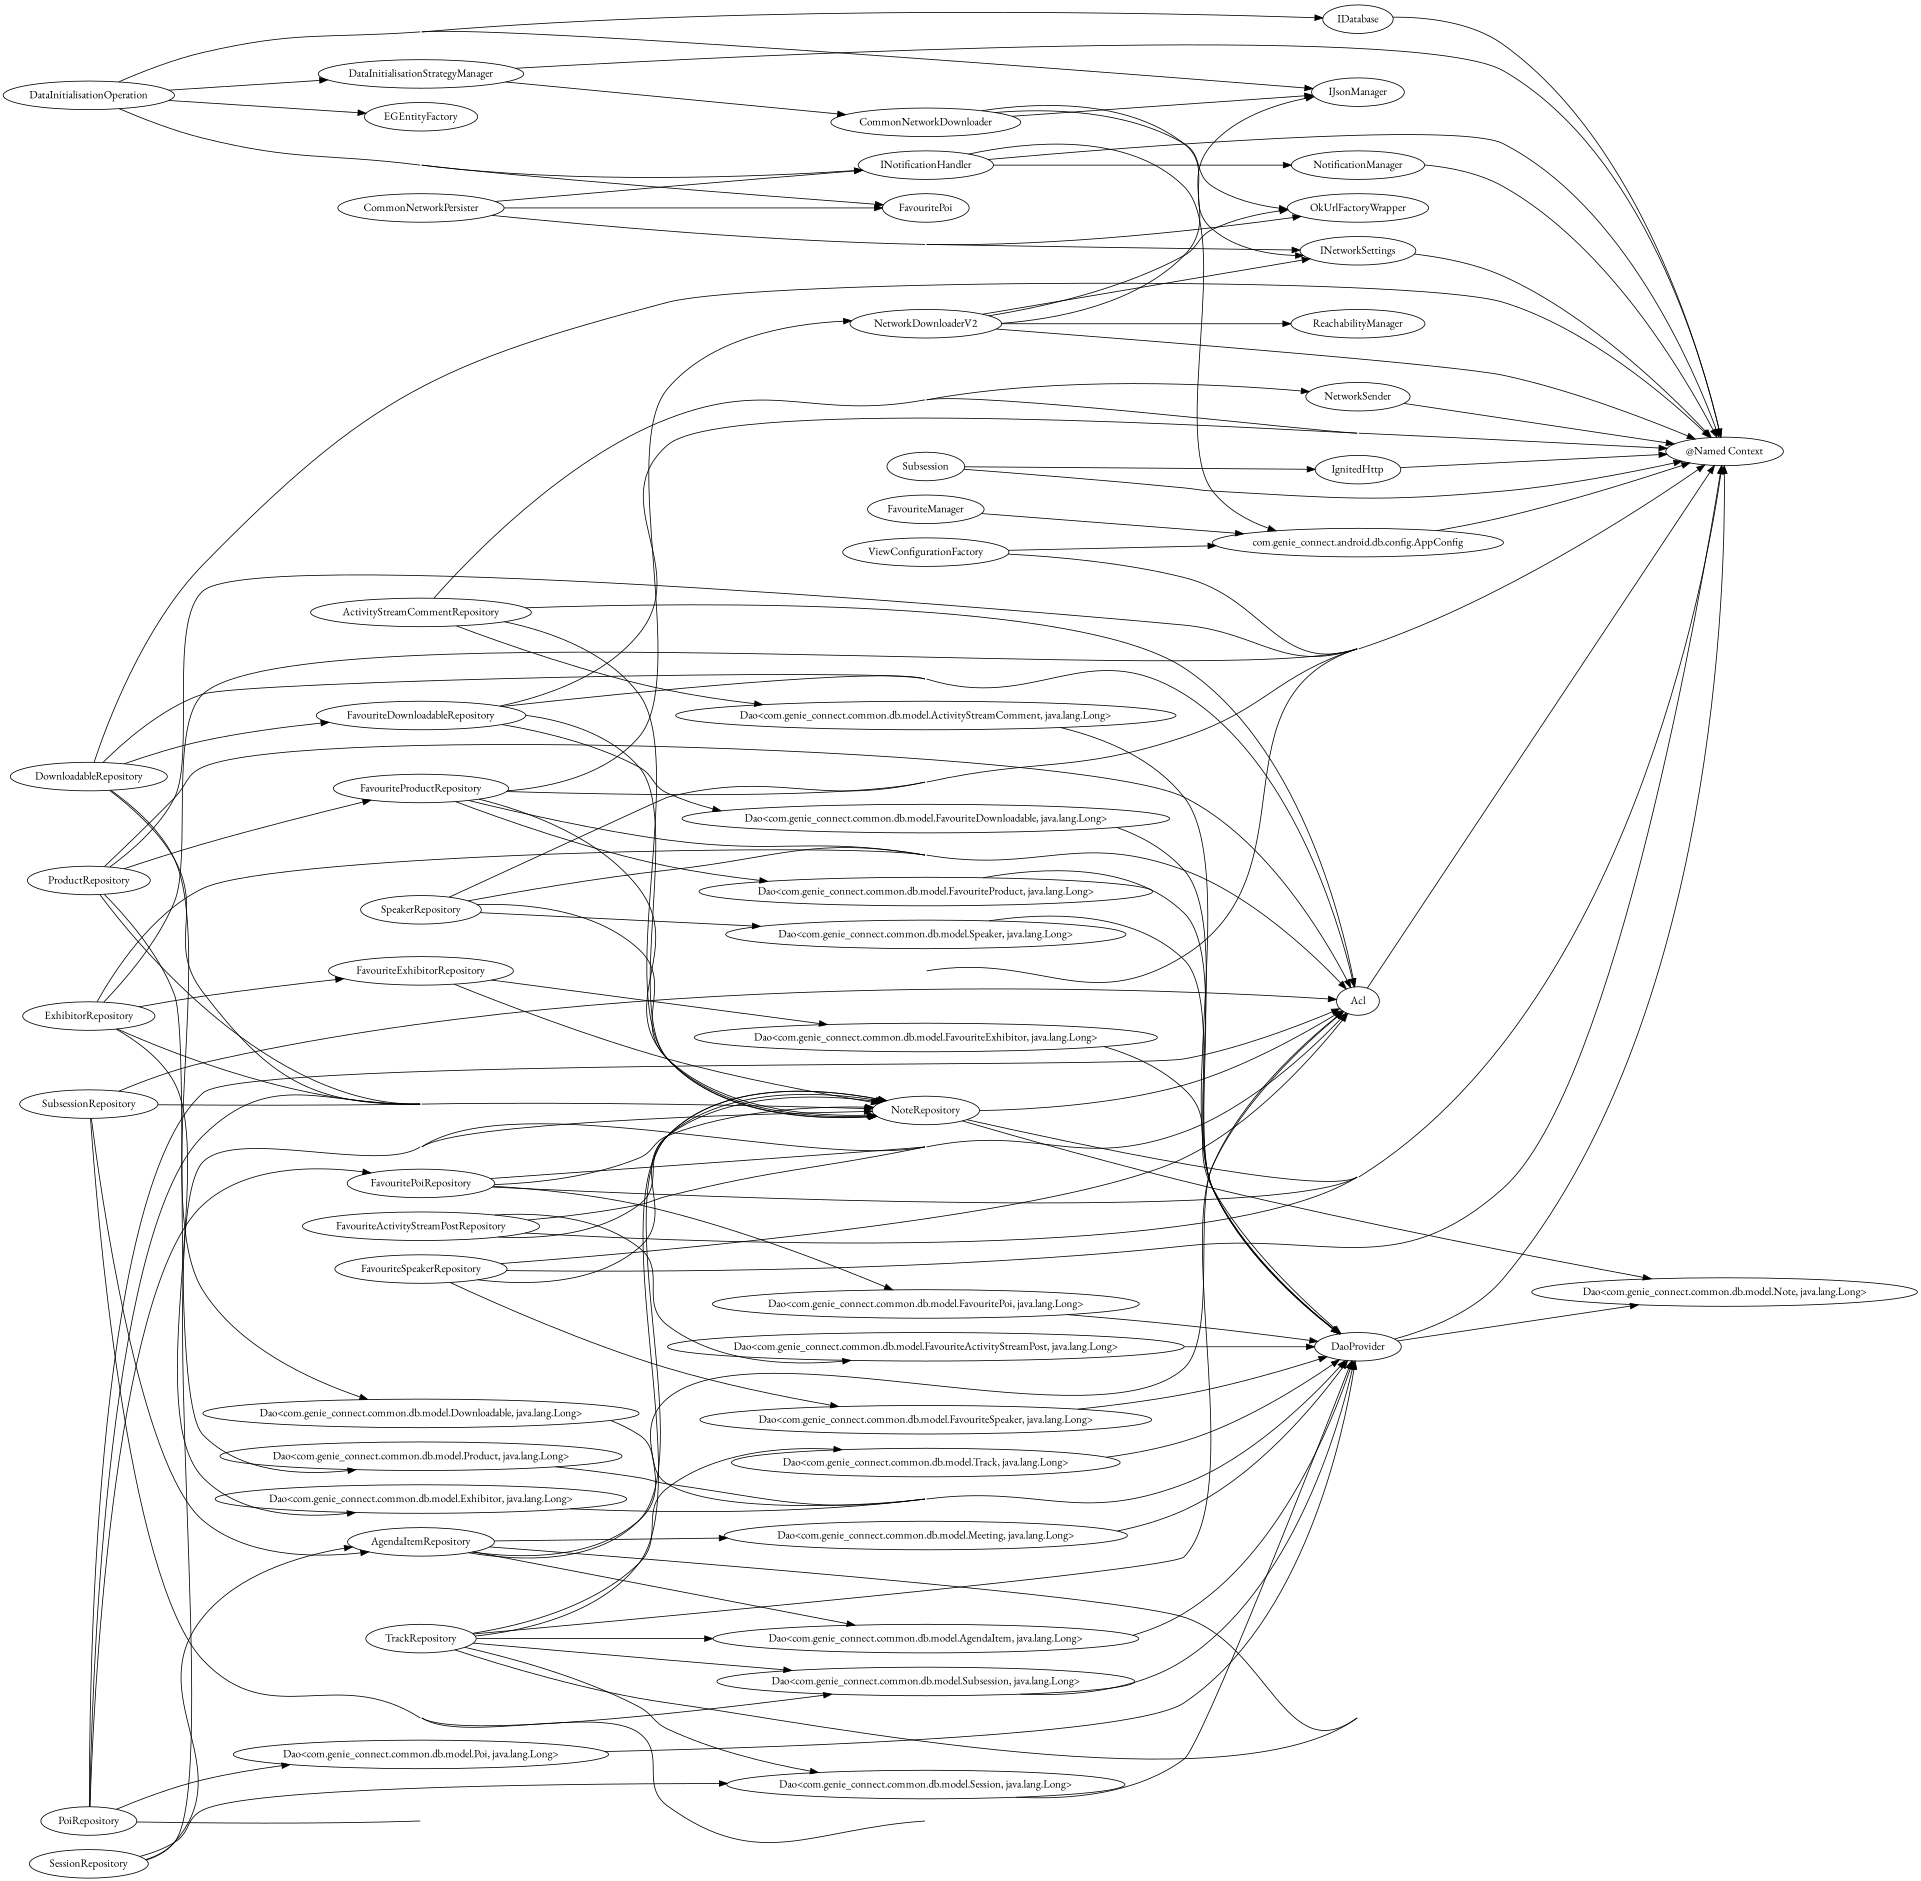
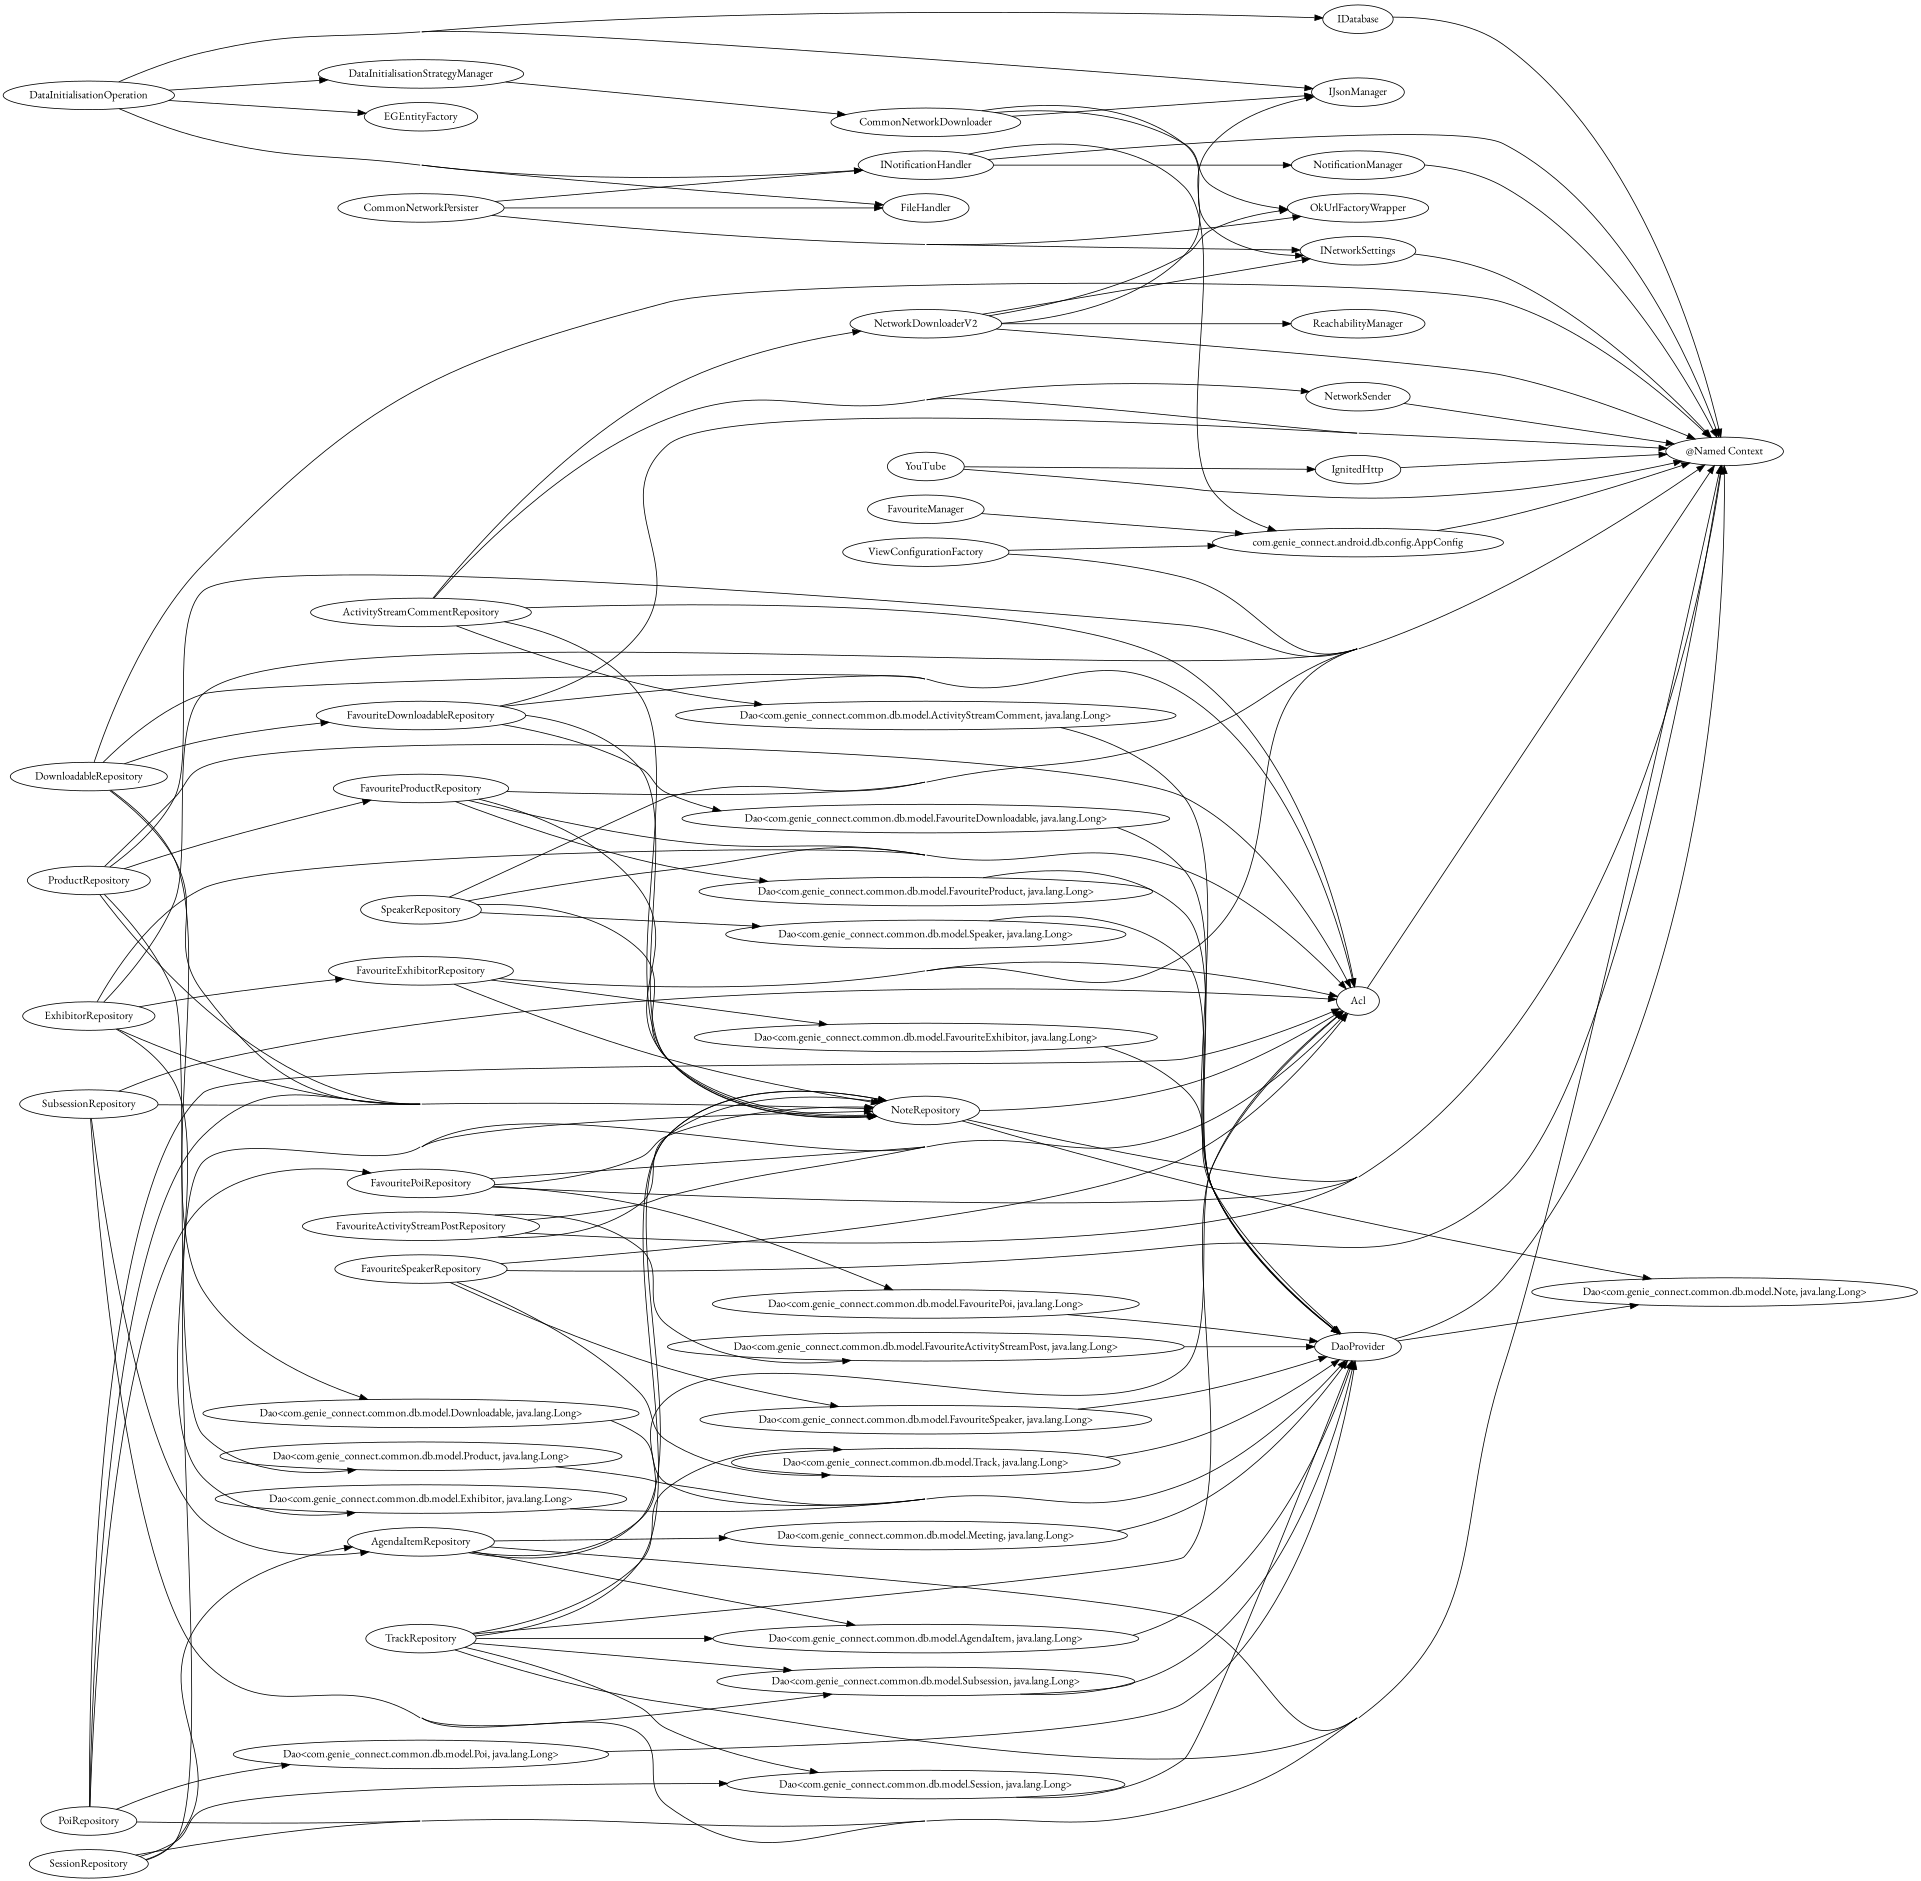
edge "DataInitialisationStrategyManager" -> "@Named Context": now "SessionRepository" -> "@Named Context"
node "FavouritePoi": label "FavouritePoi" -> "FileHandler"
node "Subsession": label "Subsession" -> "YouTube"
edge "FavouriteProductRepository" -> "NetworkDownloaderV2": now "ActivityStreamCommentRepository" -> "NetworkDownloaderV2"
edge "FavouriteExhibitorRepository" -> "Acl": added
edge "FavouriteSpeakerRepository" -> "NoteRepository": now "FavouriteSpeakerRepository" -> "Dao<com.genie_connect.common.db.model.Track, java.lang.Long>"
